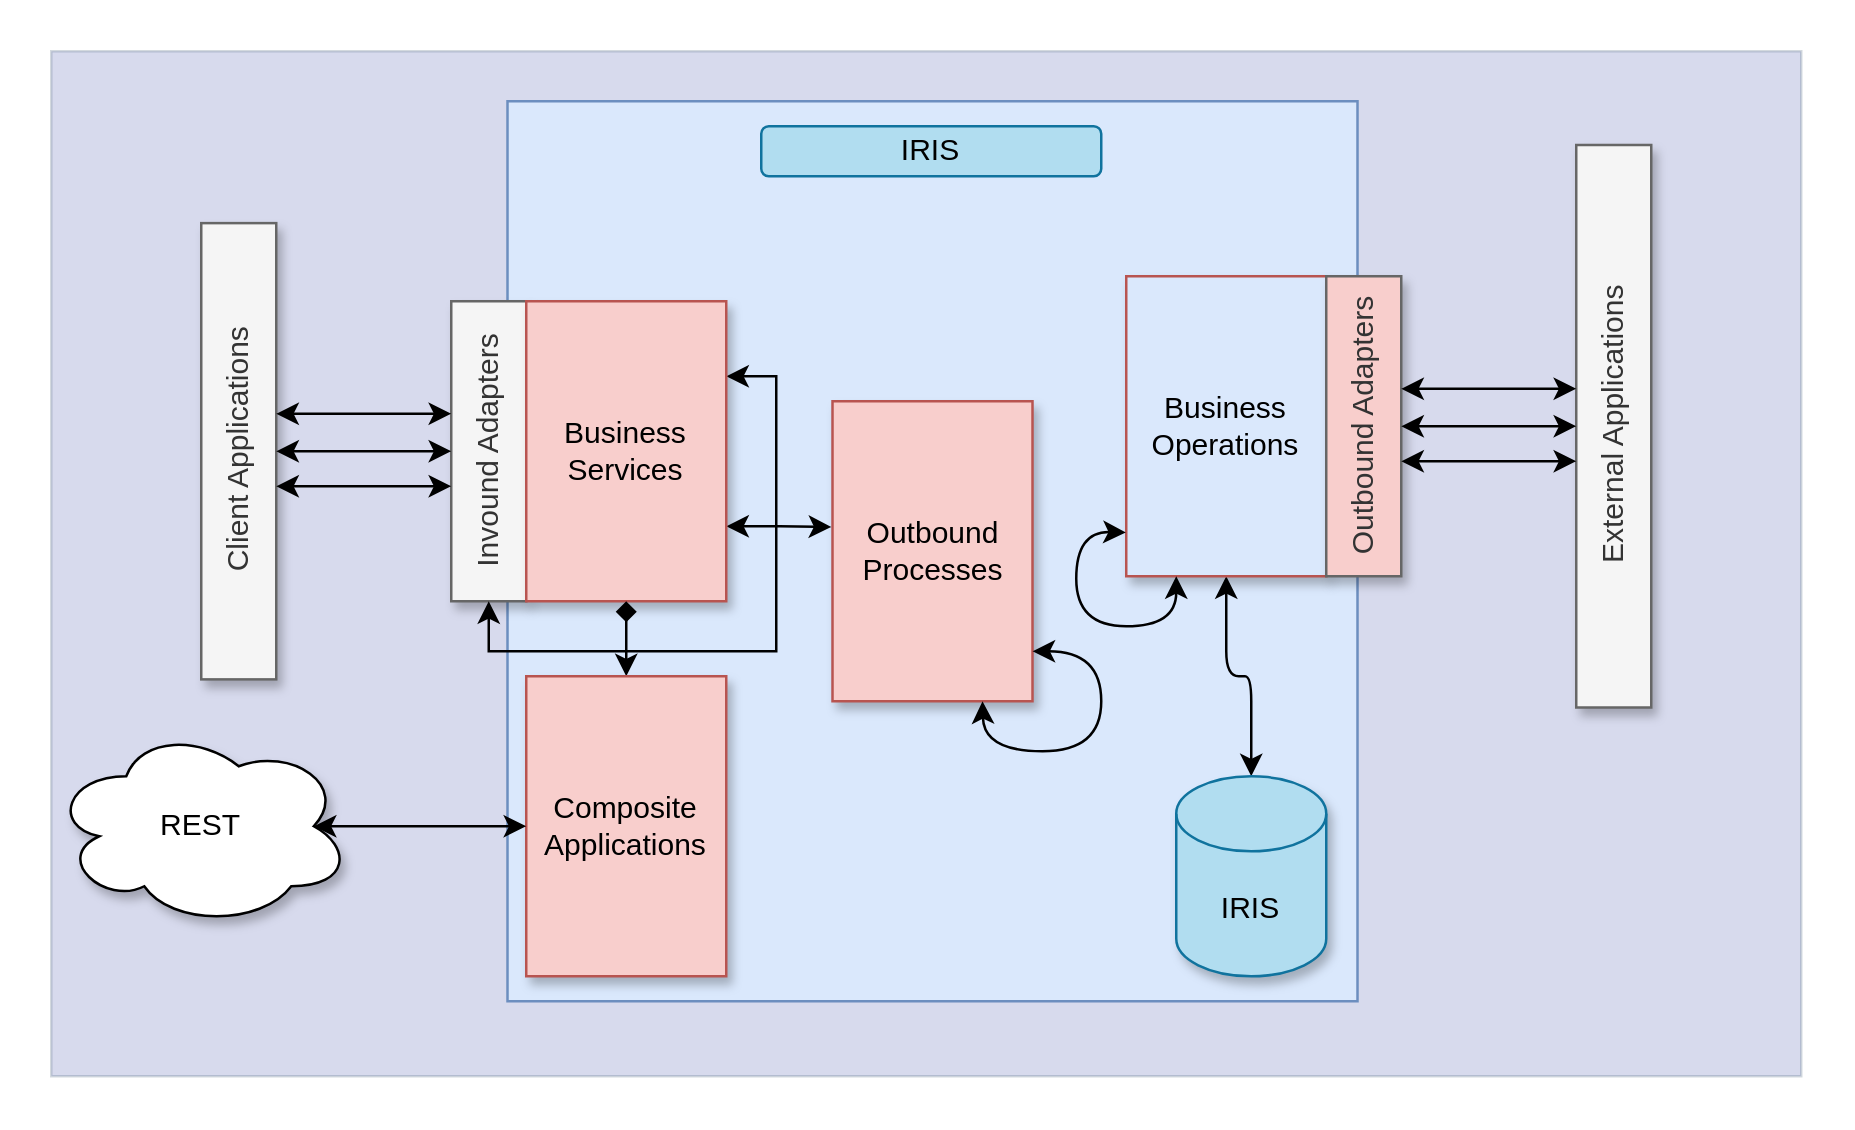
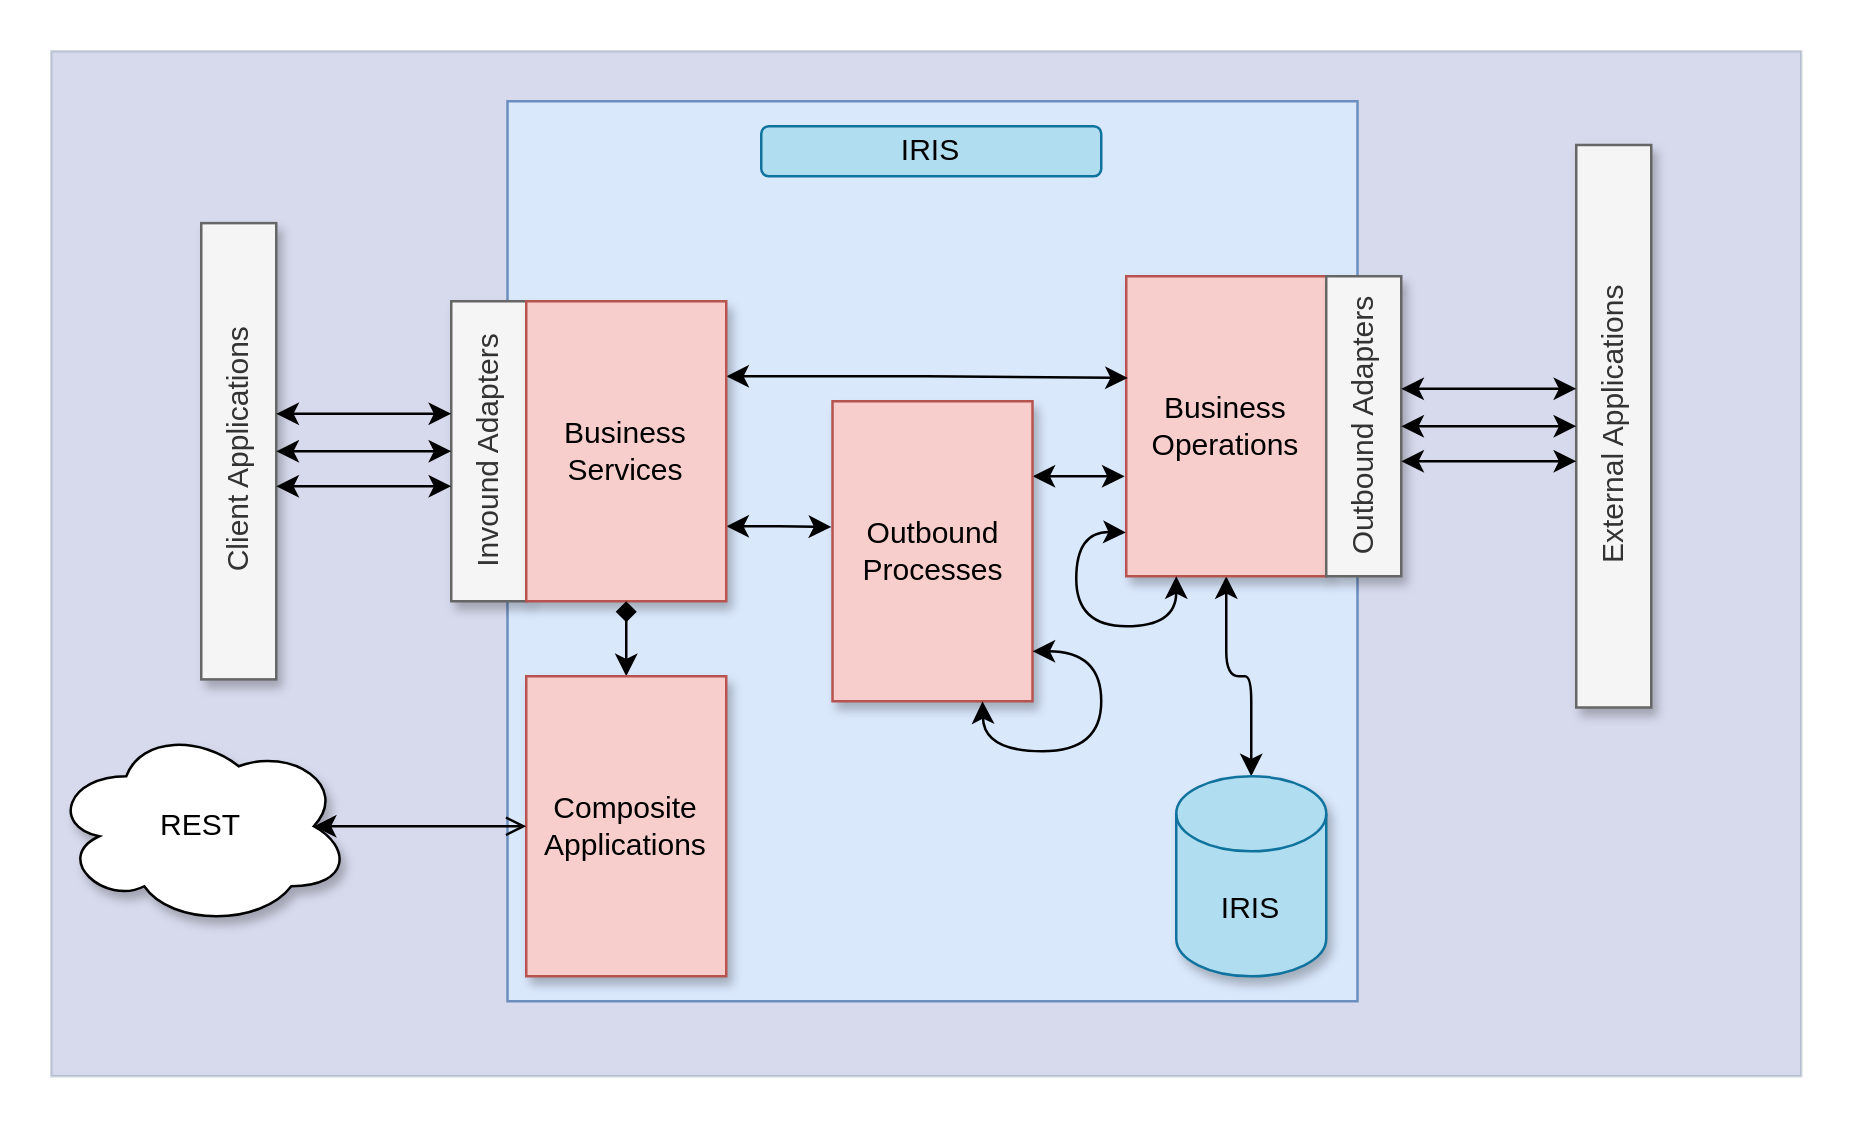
node "Business Operations": fillcolor #dae8fc -> #f8cecc
node "Outbound Adapters": fillcolor #f8cecc -> #f5f5f5
edge "Business Operations" -- "Outbound Processes": added
edge "Invound Adapters" -- "Business Services": now "Business Operations" -- "Business Services"
edge "REST" -- "Composite Applications": arrowhead classic -> open
